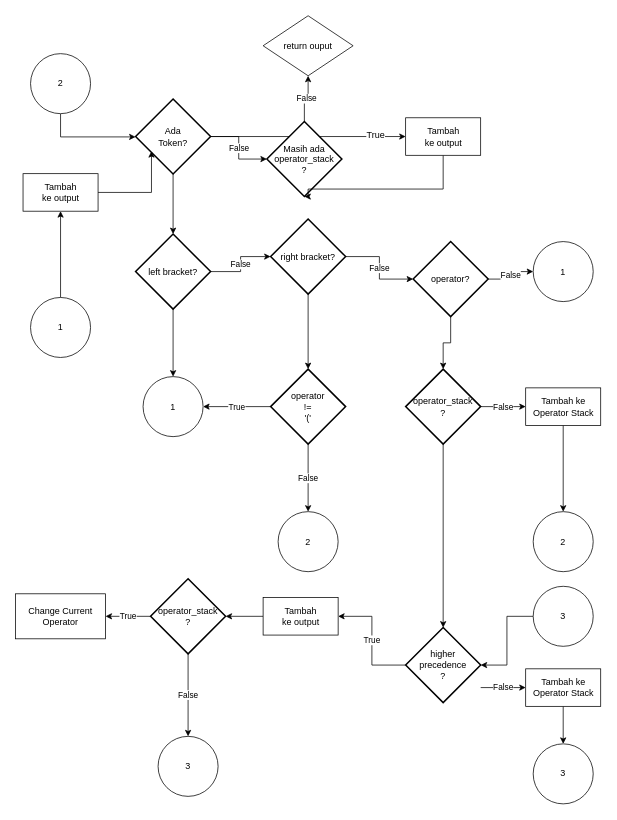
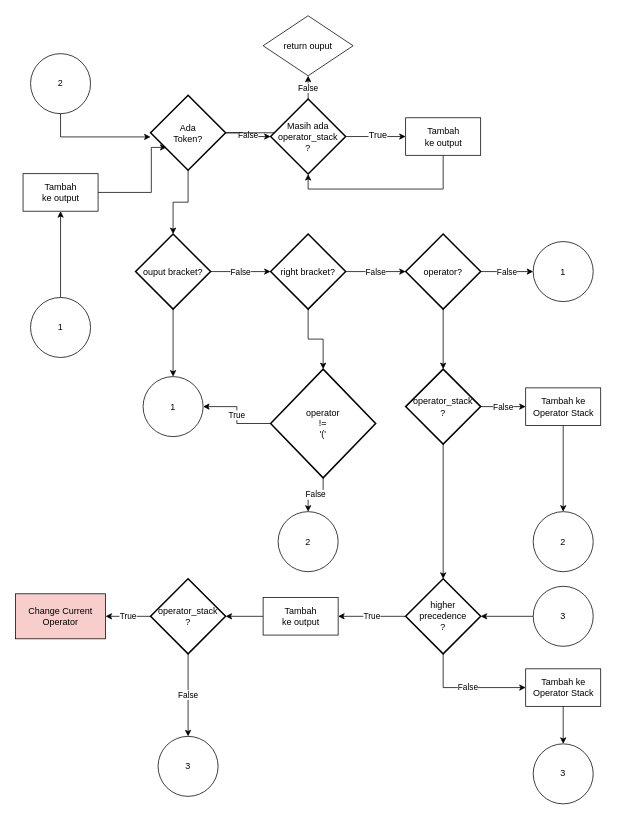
node "Ada Token?": moved (173, 137) -> (188, 133)
node "Masih ada operator_stack ?": moved (304, 159) -> (308, 137)
node "right bracket?": moved (308, 257) -> (308, 272)
node "left bracket?": label "left bracket?" -> "ouput bracket?"
node "operator?": moved (450, 279) -> (443, 272)
node "operator != '('": size 75x75 -> 105x109
node "Change Current Operator": fillcolor #ffffff -> #f8cecc
node "higher precedence ?": moved (443, 665) -> (443, 616)
